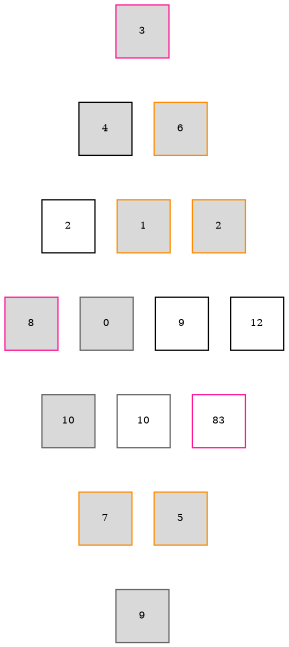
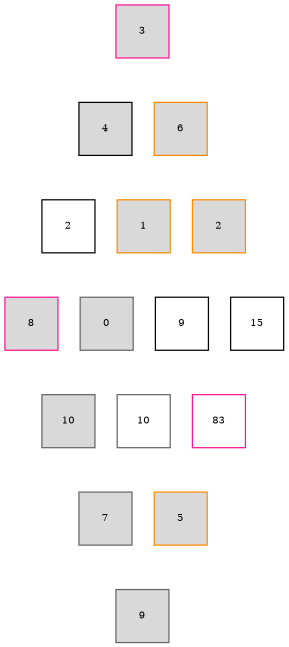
node "12": label "12" -> "15"
node "7": color darkorange -> gray40
